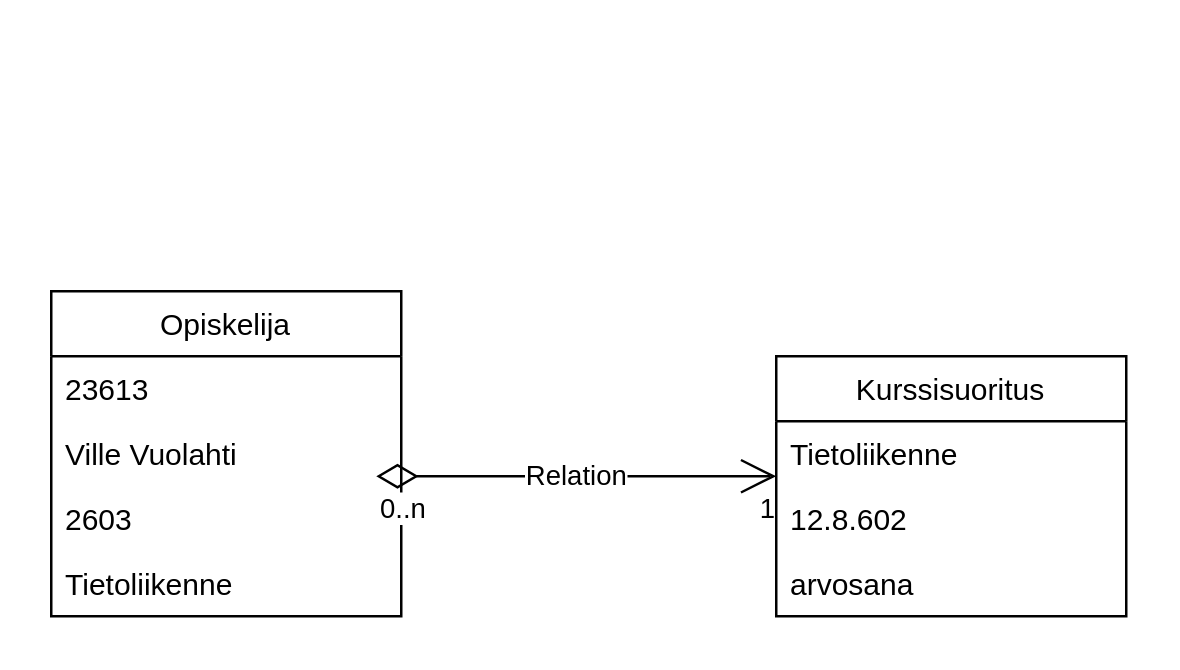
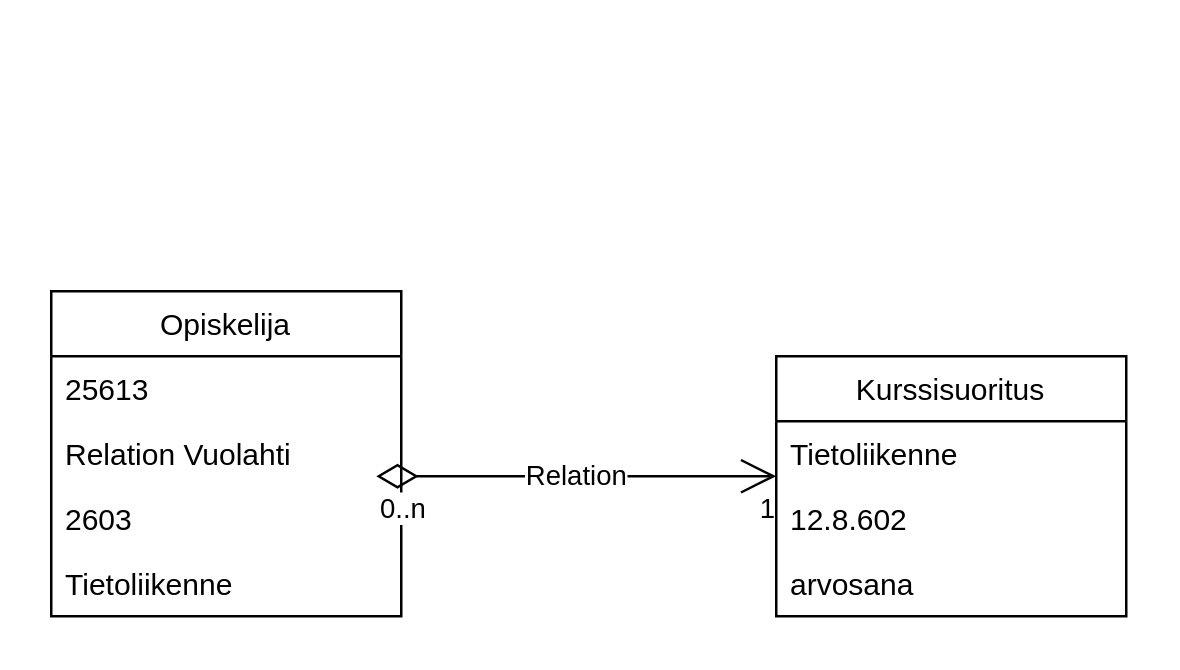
node "23613": label "23613" -> "25613"
node "Ville Vuolahti": label "Ville Vuolahti" -> "Relation Vuolahti"
